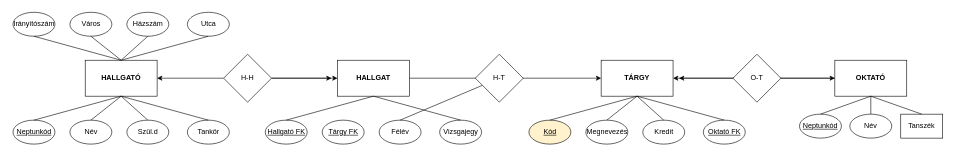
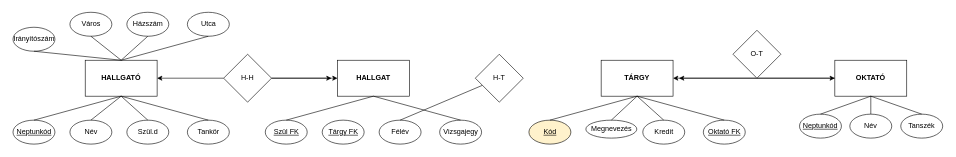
node "Irányítószám": moved (34, 24) -> (34, 39)
edge "HALLGAT" -> "TÁRGY": removed
node "O-T": moved (758, 78) -> (758, 54)
node "Tanszék": shape rectangle -> ellipse
node "Hallgató FK": label "Hallgató FK" -> "Szül FK"
node "Megnevezés": size 42x24 -> 51x18
